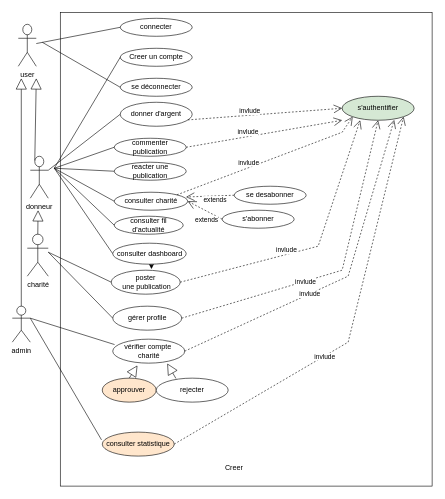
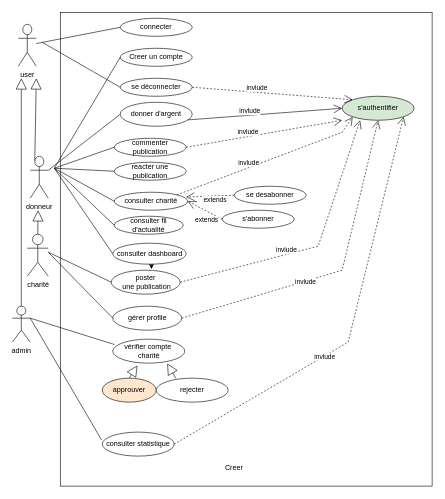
edge "se déconnecter" -> "s'authentifier": added, label "invlude"
edge "donner d'argent" -> "s'authentifier": style dashed -> solid
edge "vérifier compte charité" -> "s'authentifier": removed, label "invlude"
node "consulter statistique": fillcolor #ffe6cc -> #ffffff
